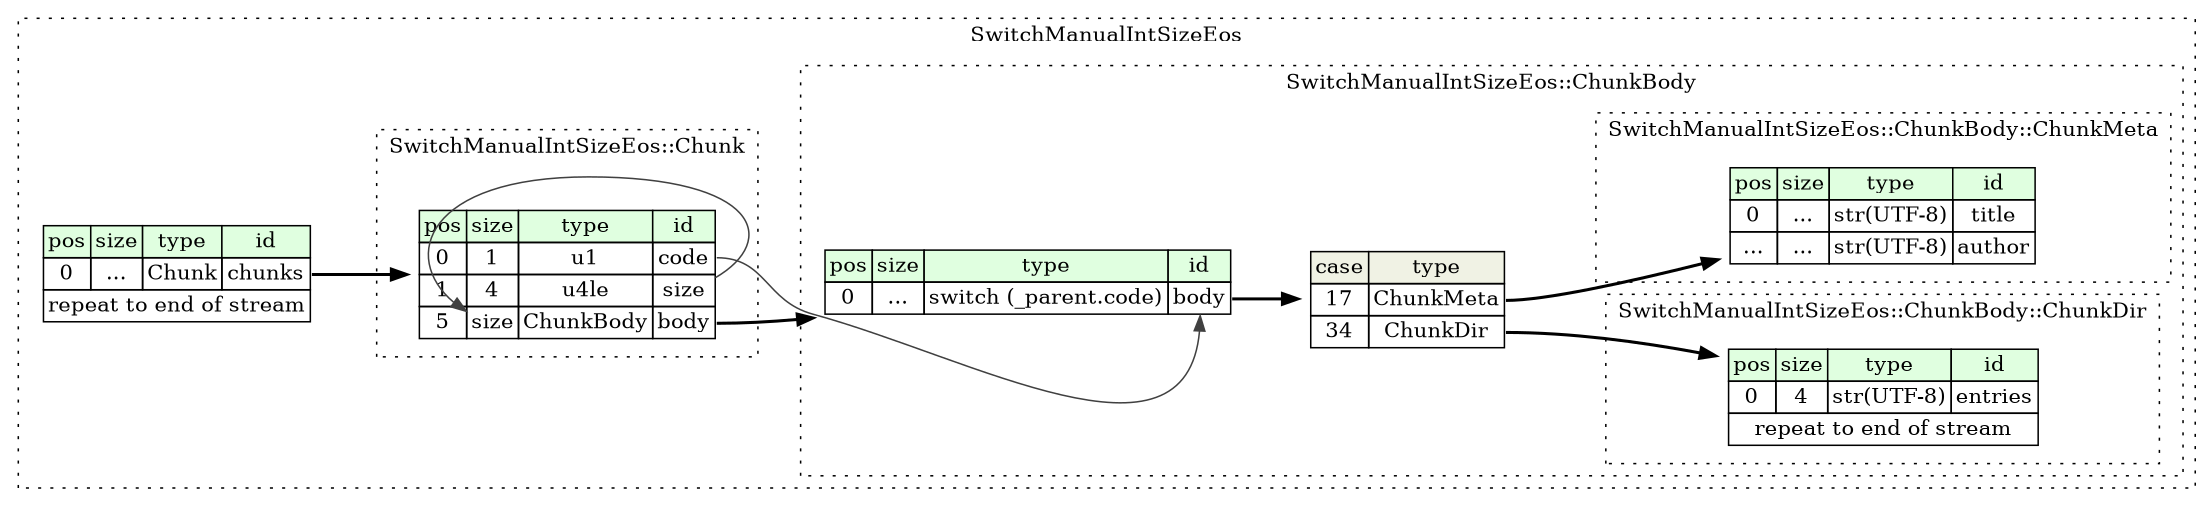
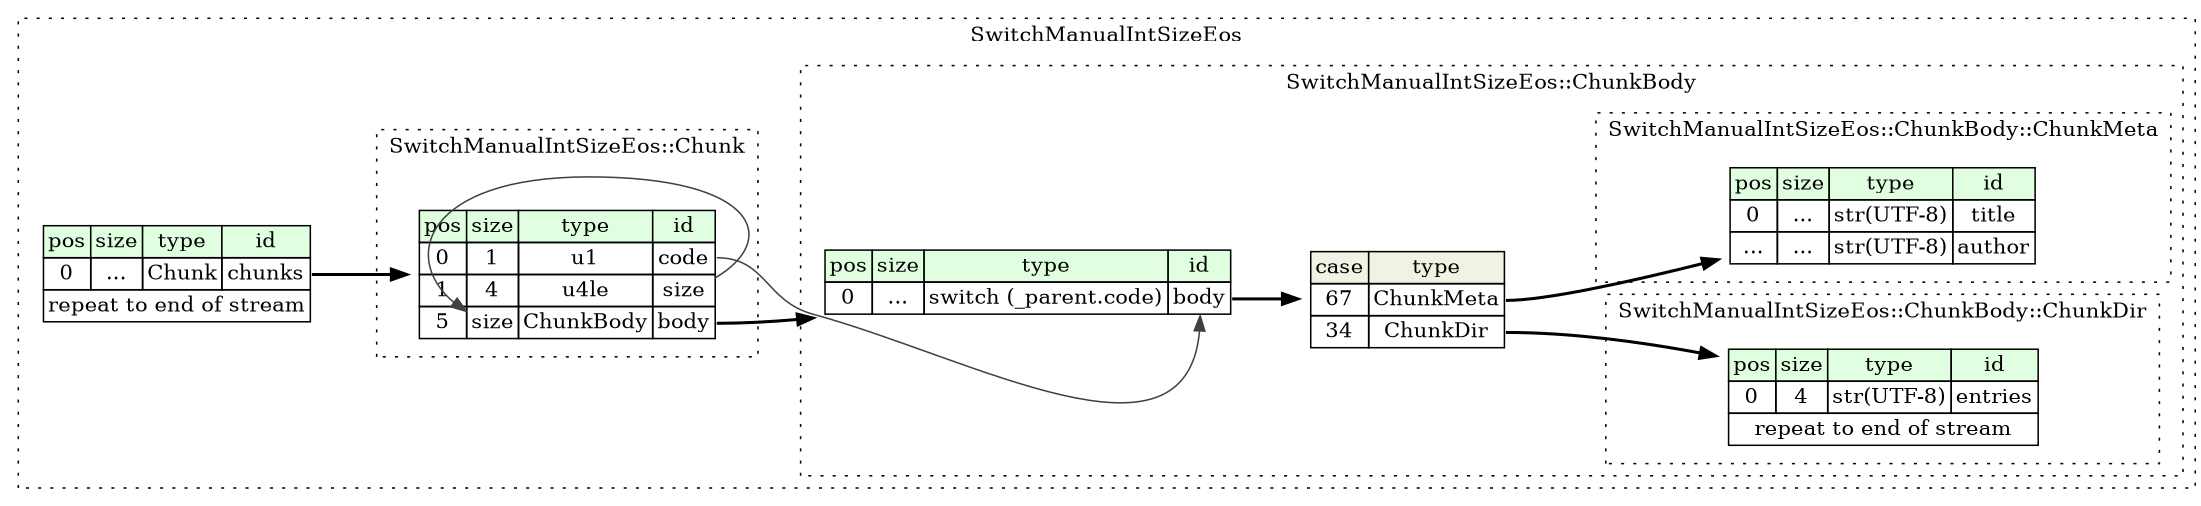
node "case": text "17" -> "67"
